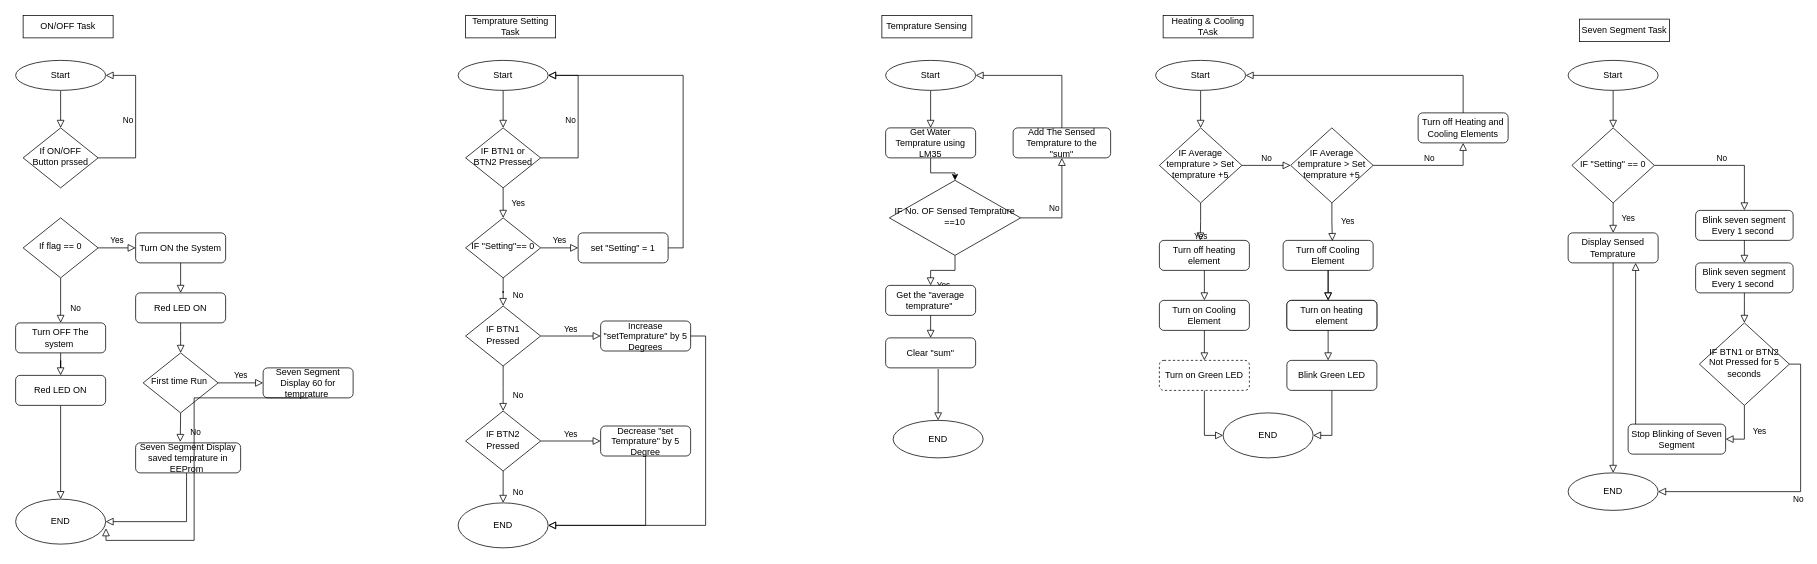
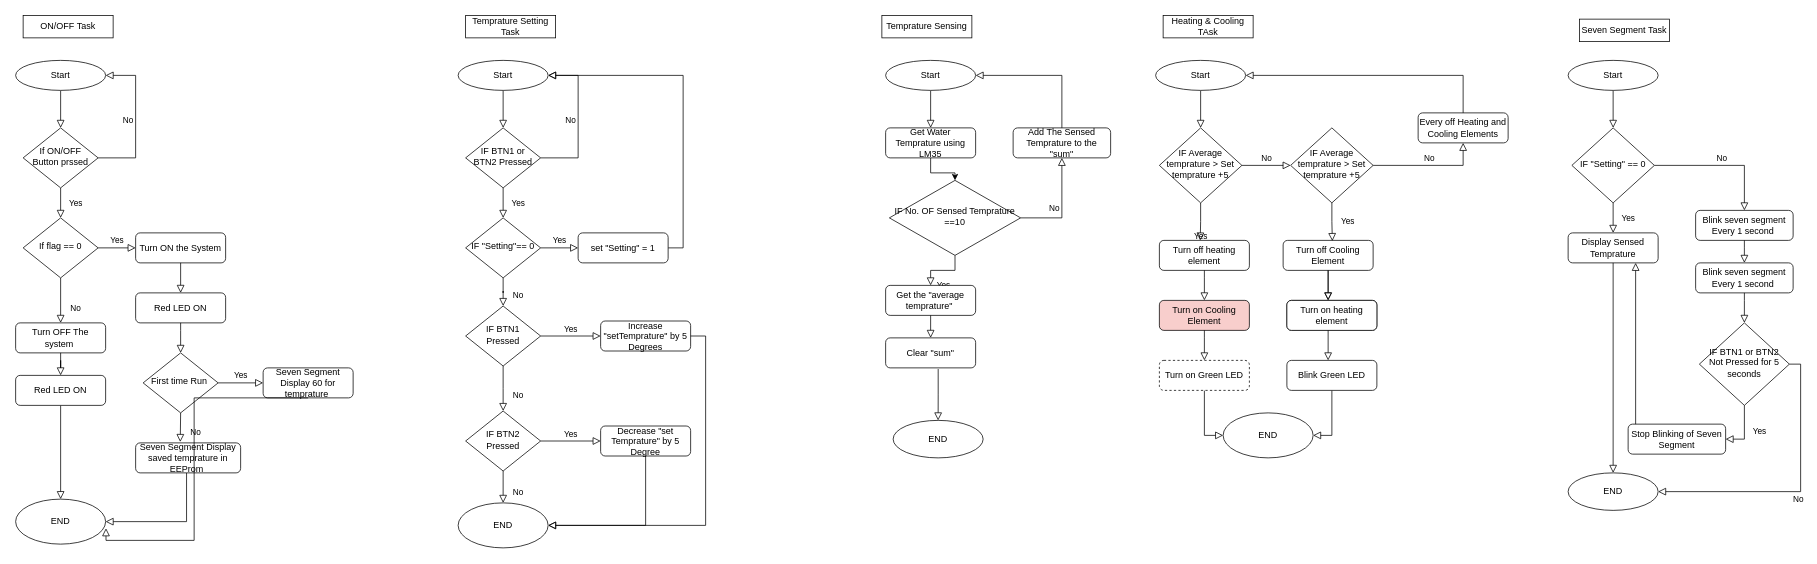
node "Turn off Heating and Cooling Elements": label "Turn off Heating and Cooling Elements" -> "Every off Heating and Cooling Elements"
edge "If ON/OFF Button prssed" -> "If flag == 0": added, label "Yes"
node "Turn on Cooling Element": fillcolor #ffffff -> #f8cecc
